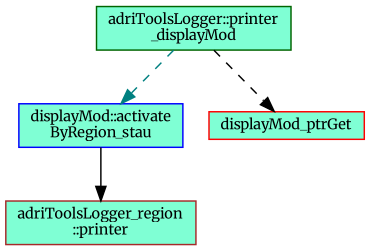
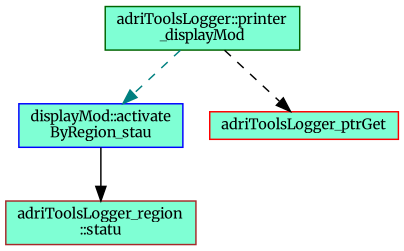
node "displayMod_ptrGet": label "displayMod_ptrGet" -> "adriToolsLogger_ptrGet"
node "adriToolsLogger_region ::printer": label "adriToolsLogger_region ::printer" -> "adriToolsLogger_region ::statu"
